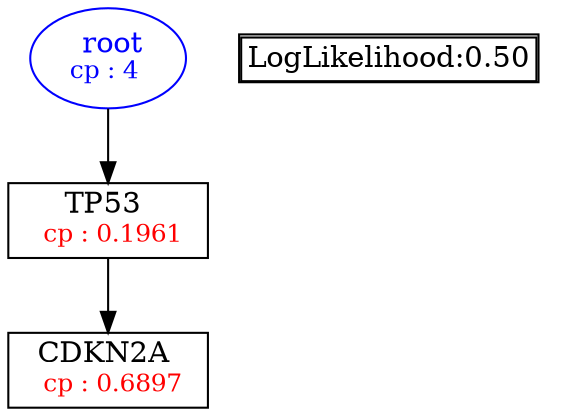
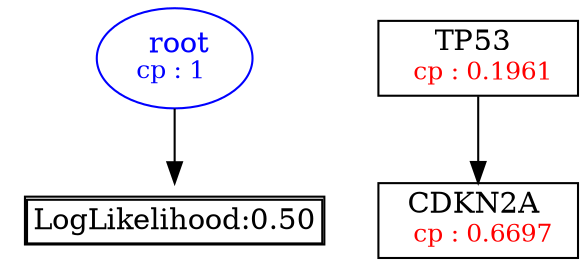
node "root": text "cp : 4" -> "cp : 1"
edge "root" -> "TP53": now "root" -> "LogLikelihood:0.50"
node "CDKN2A": text "cp : 0.6897" -> "cp : 0.6697"
